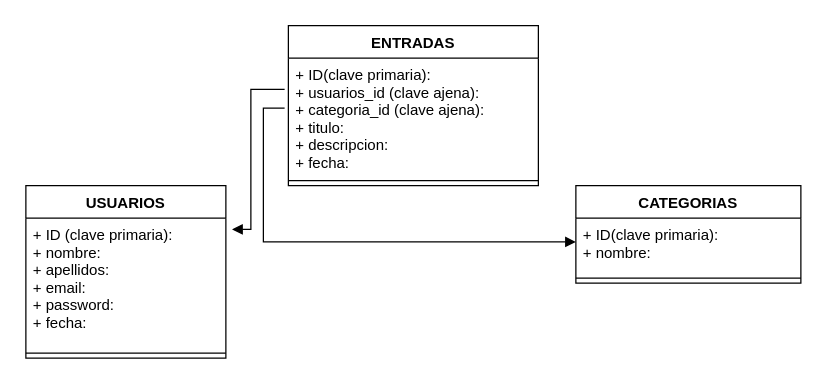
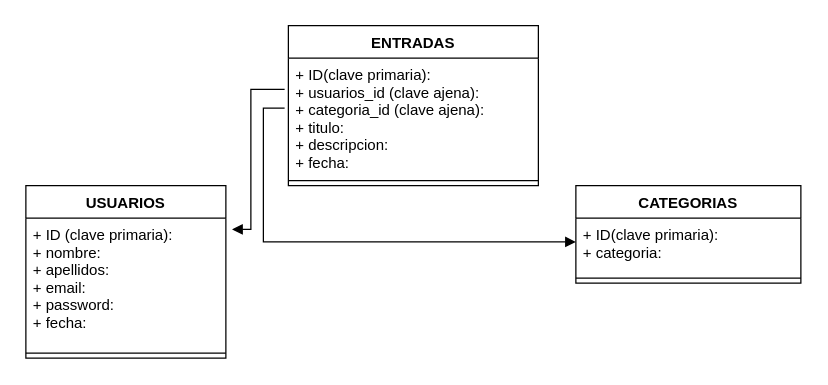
node "+ ID(clave primaria): + nombre:": label "+ ID(clave primaria): + nombre:" -> "+ ID(clave primaria): + categoria:"
